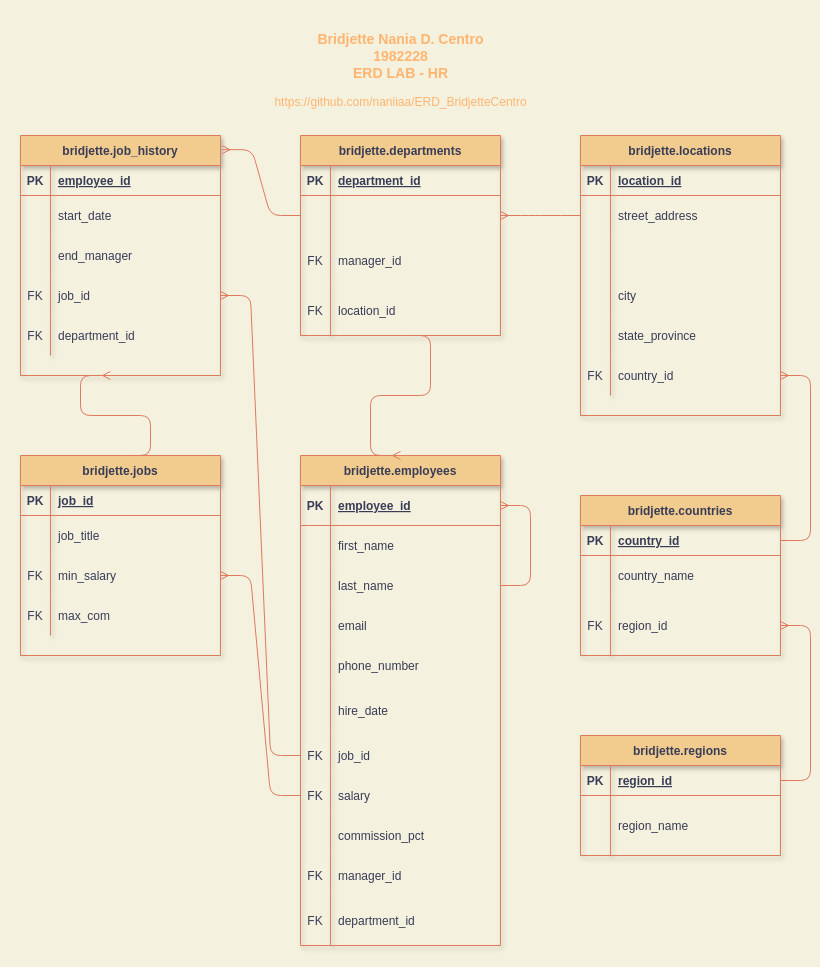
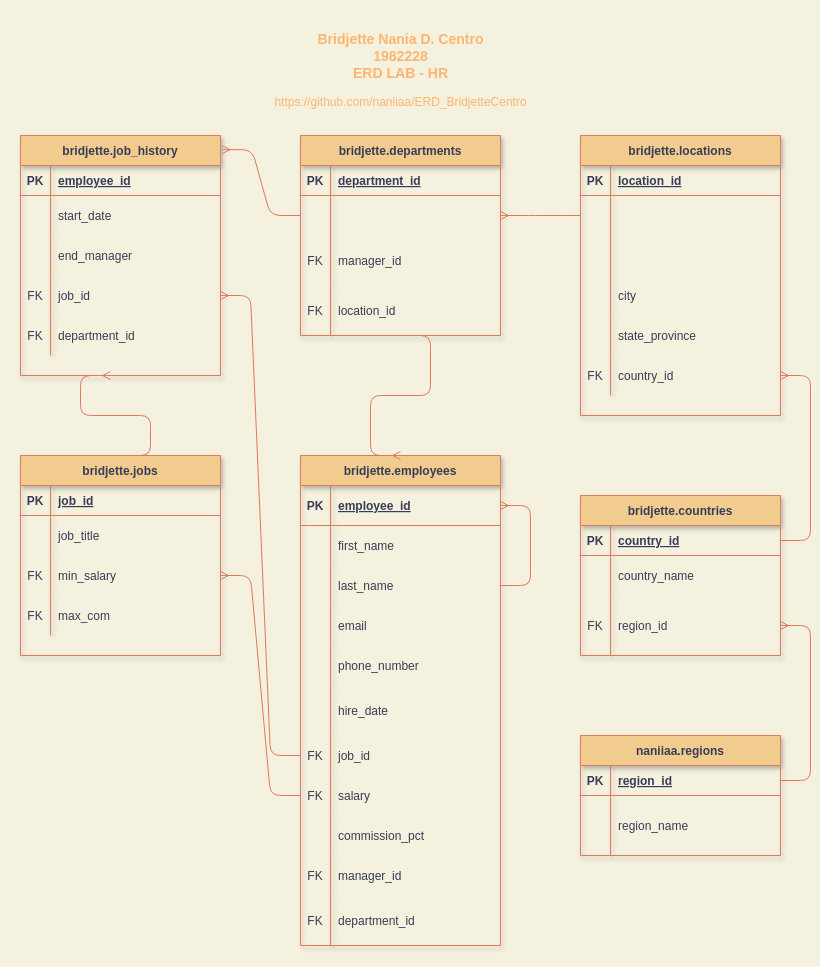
node "street_address": removed
node "bridjette.regions": label "bridjette.regions" -> "naniiaa.regions"
